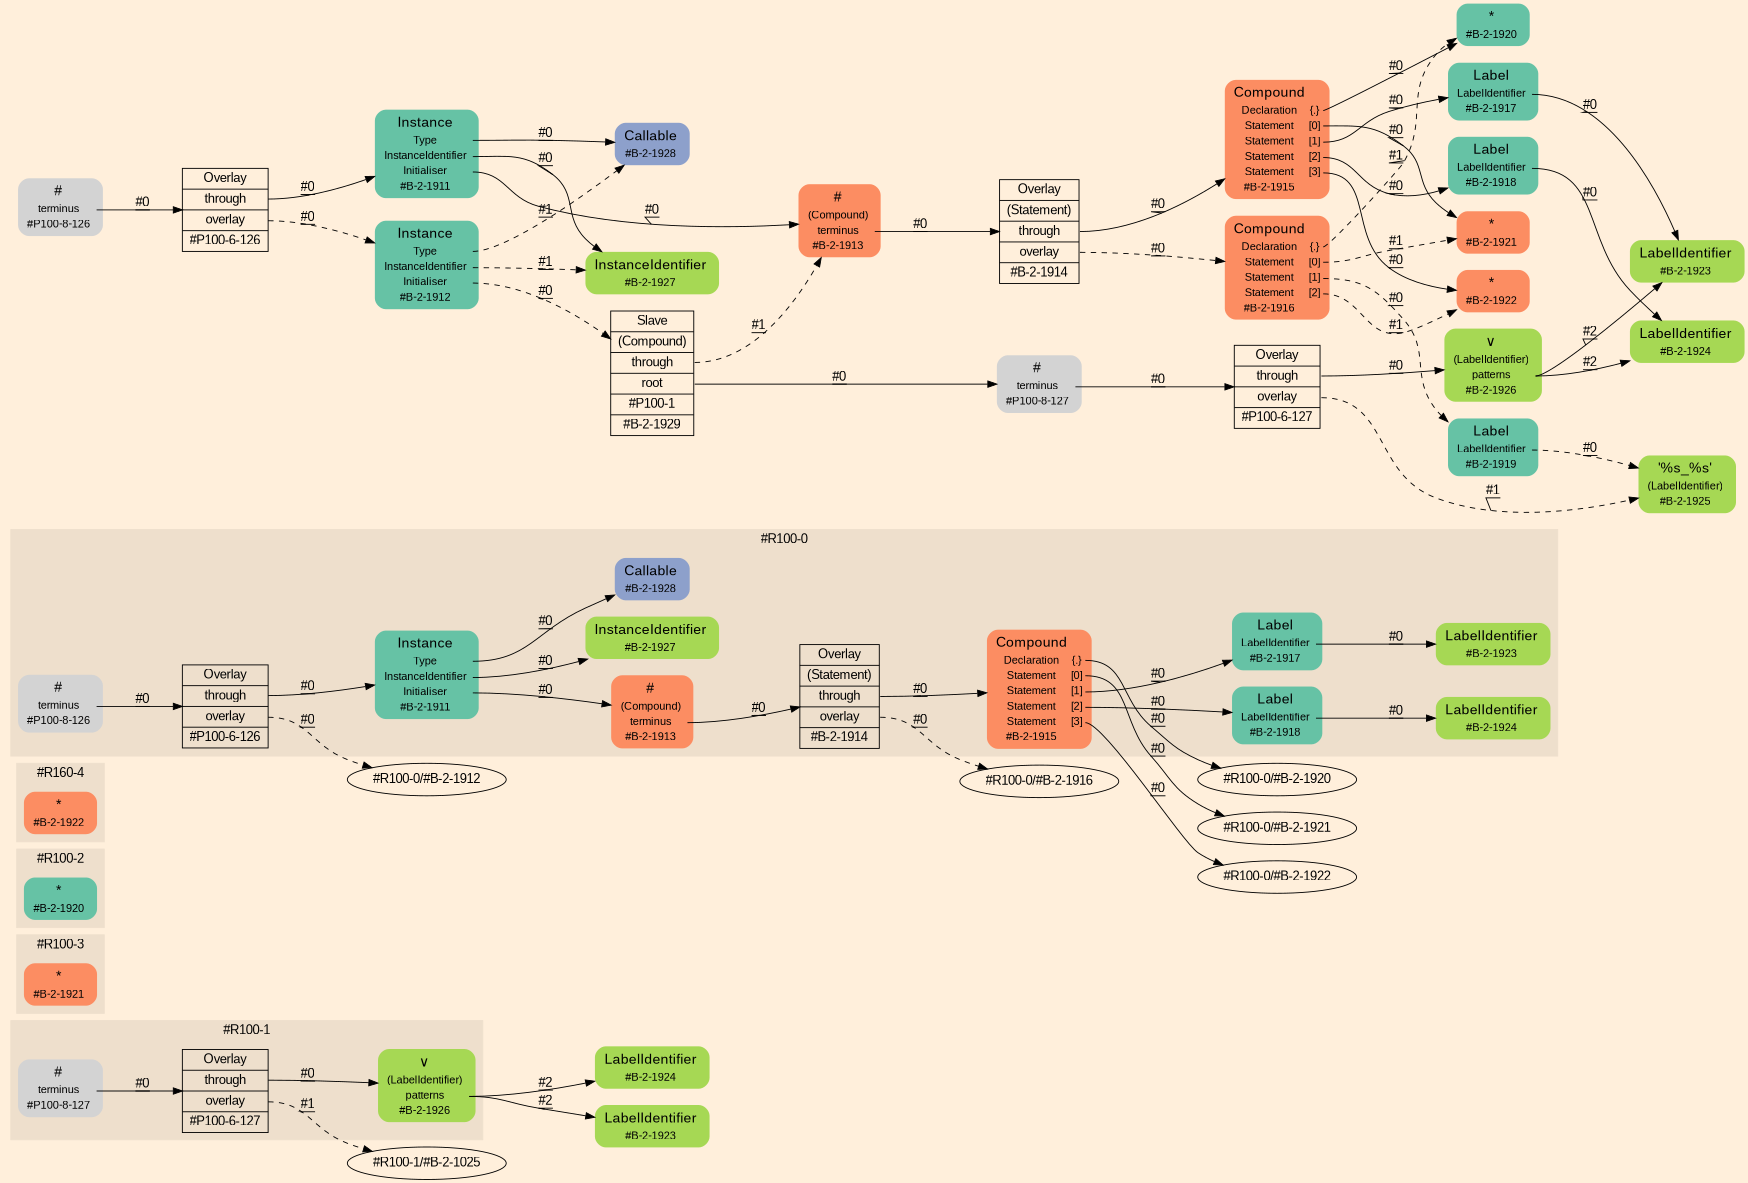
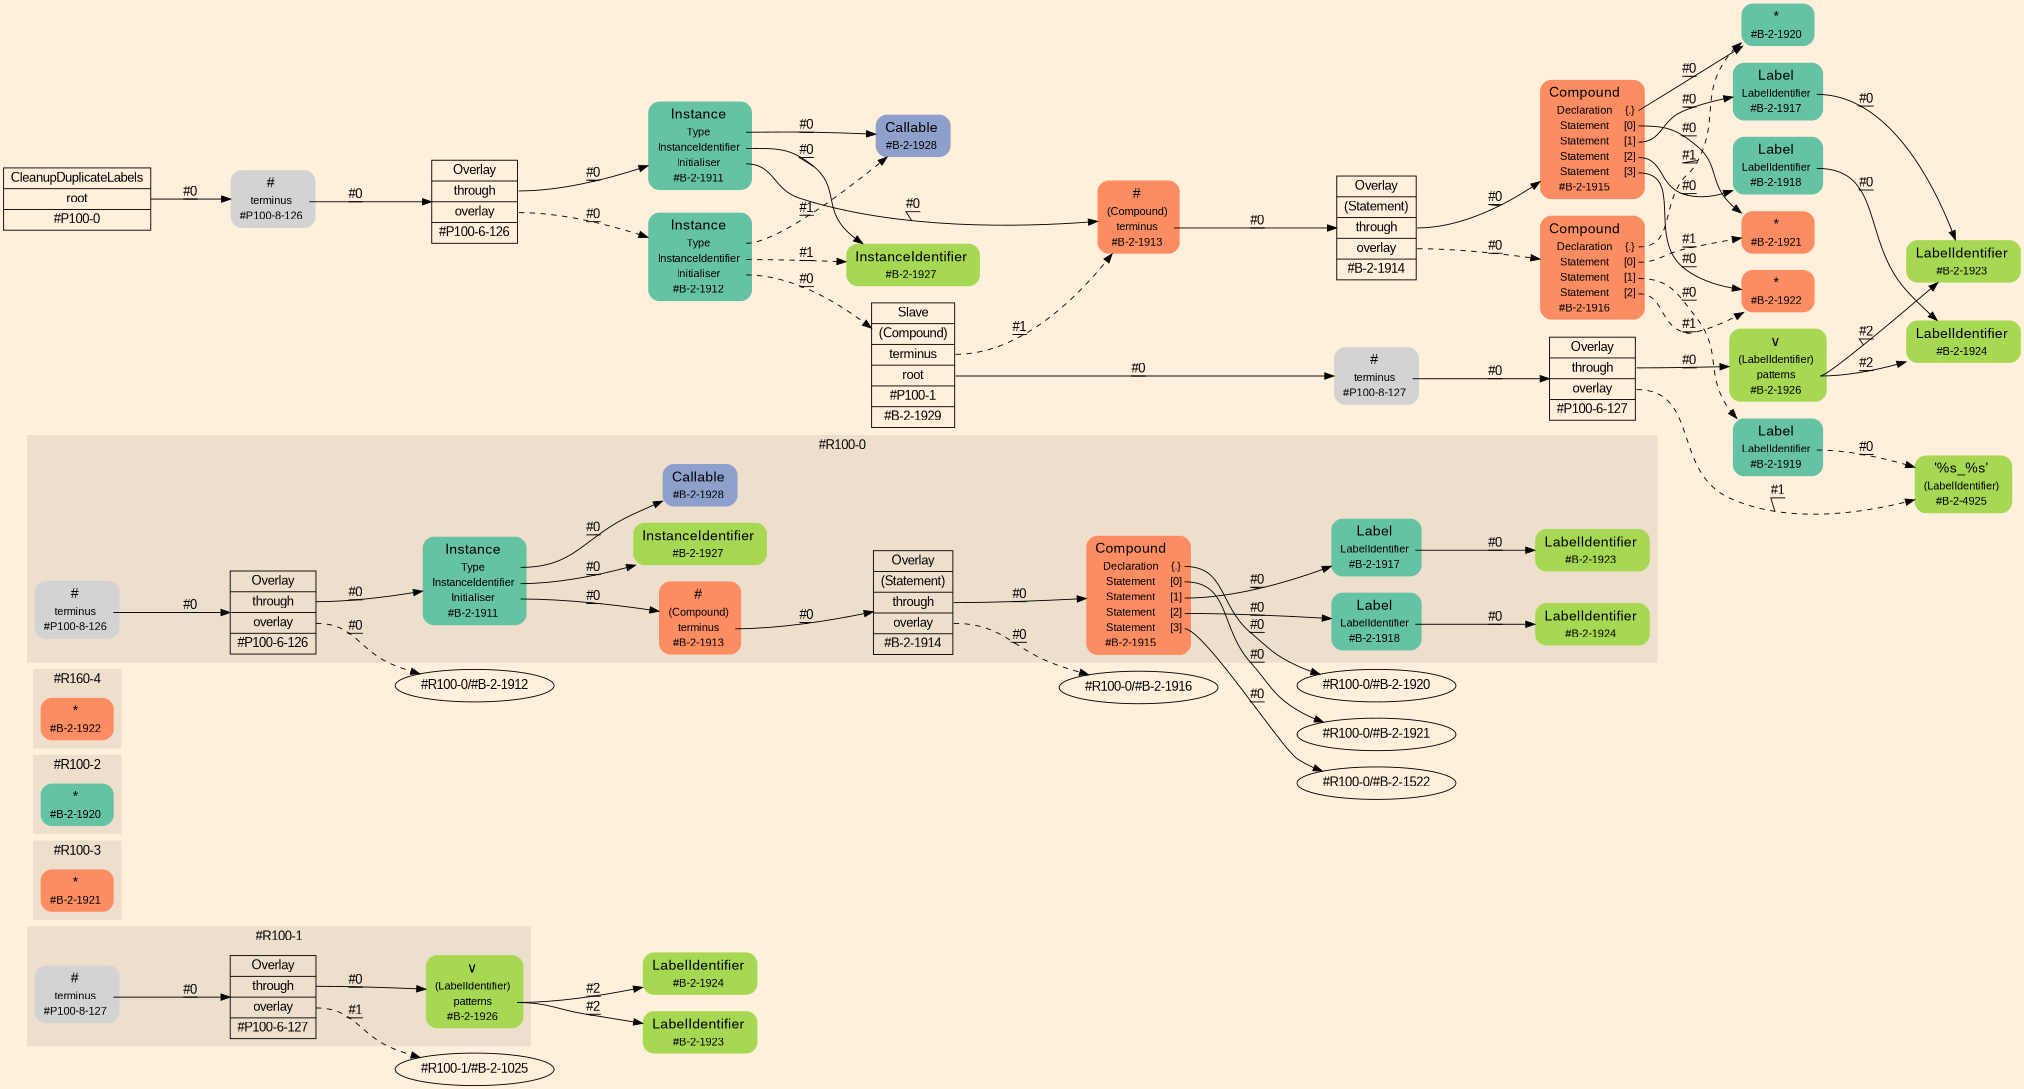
node "CleanupDuplicateLabels": added
node "Slave": text "through" -> "terminus"
node "'%s_%s'": text "#B-2-1925" -> "#B-2-4925"
node "#R100-0/#B-2-1922": label "#R100-0/#B-2-1922" -> "#R100-0/#B-2-1522"
